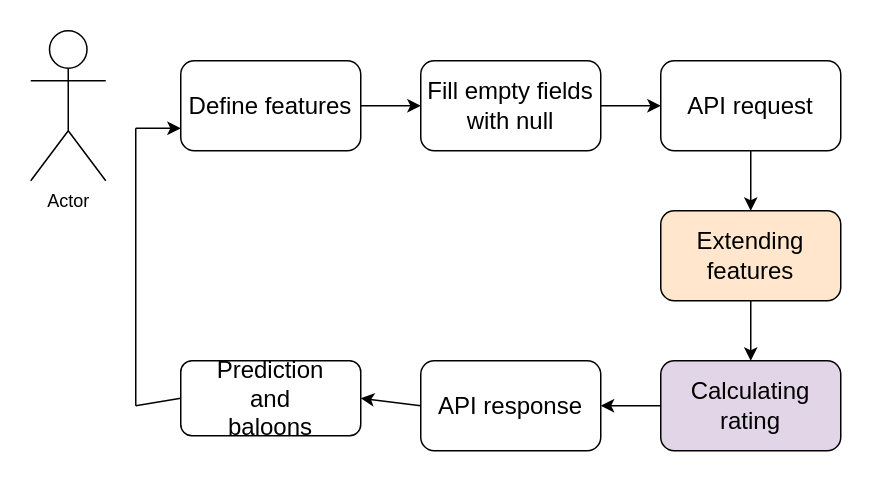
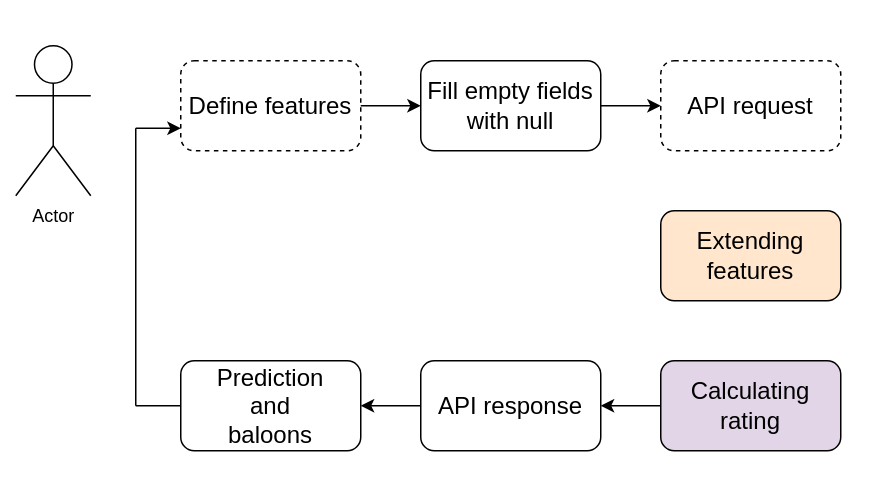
node "Actor": moved (68, 106) -> (53, 121)
node "Define features": style solid -> dashed
node "API request": style solid -> dashed
edge "API request" -> "Extending features": removed
edge "Extending features" -> "Calculating rating": removed
node "Prediction and baloons": size 180x75 -> 180x90
